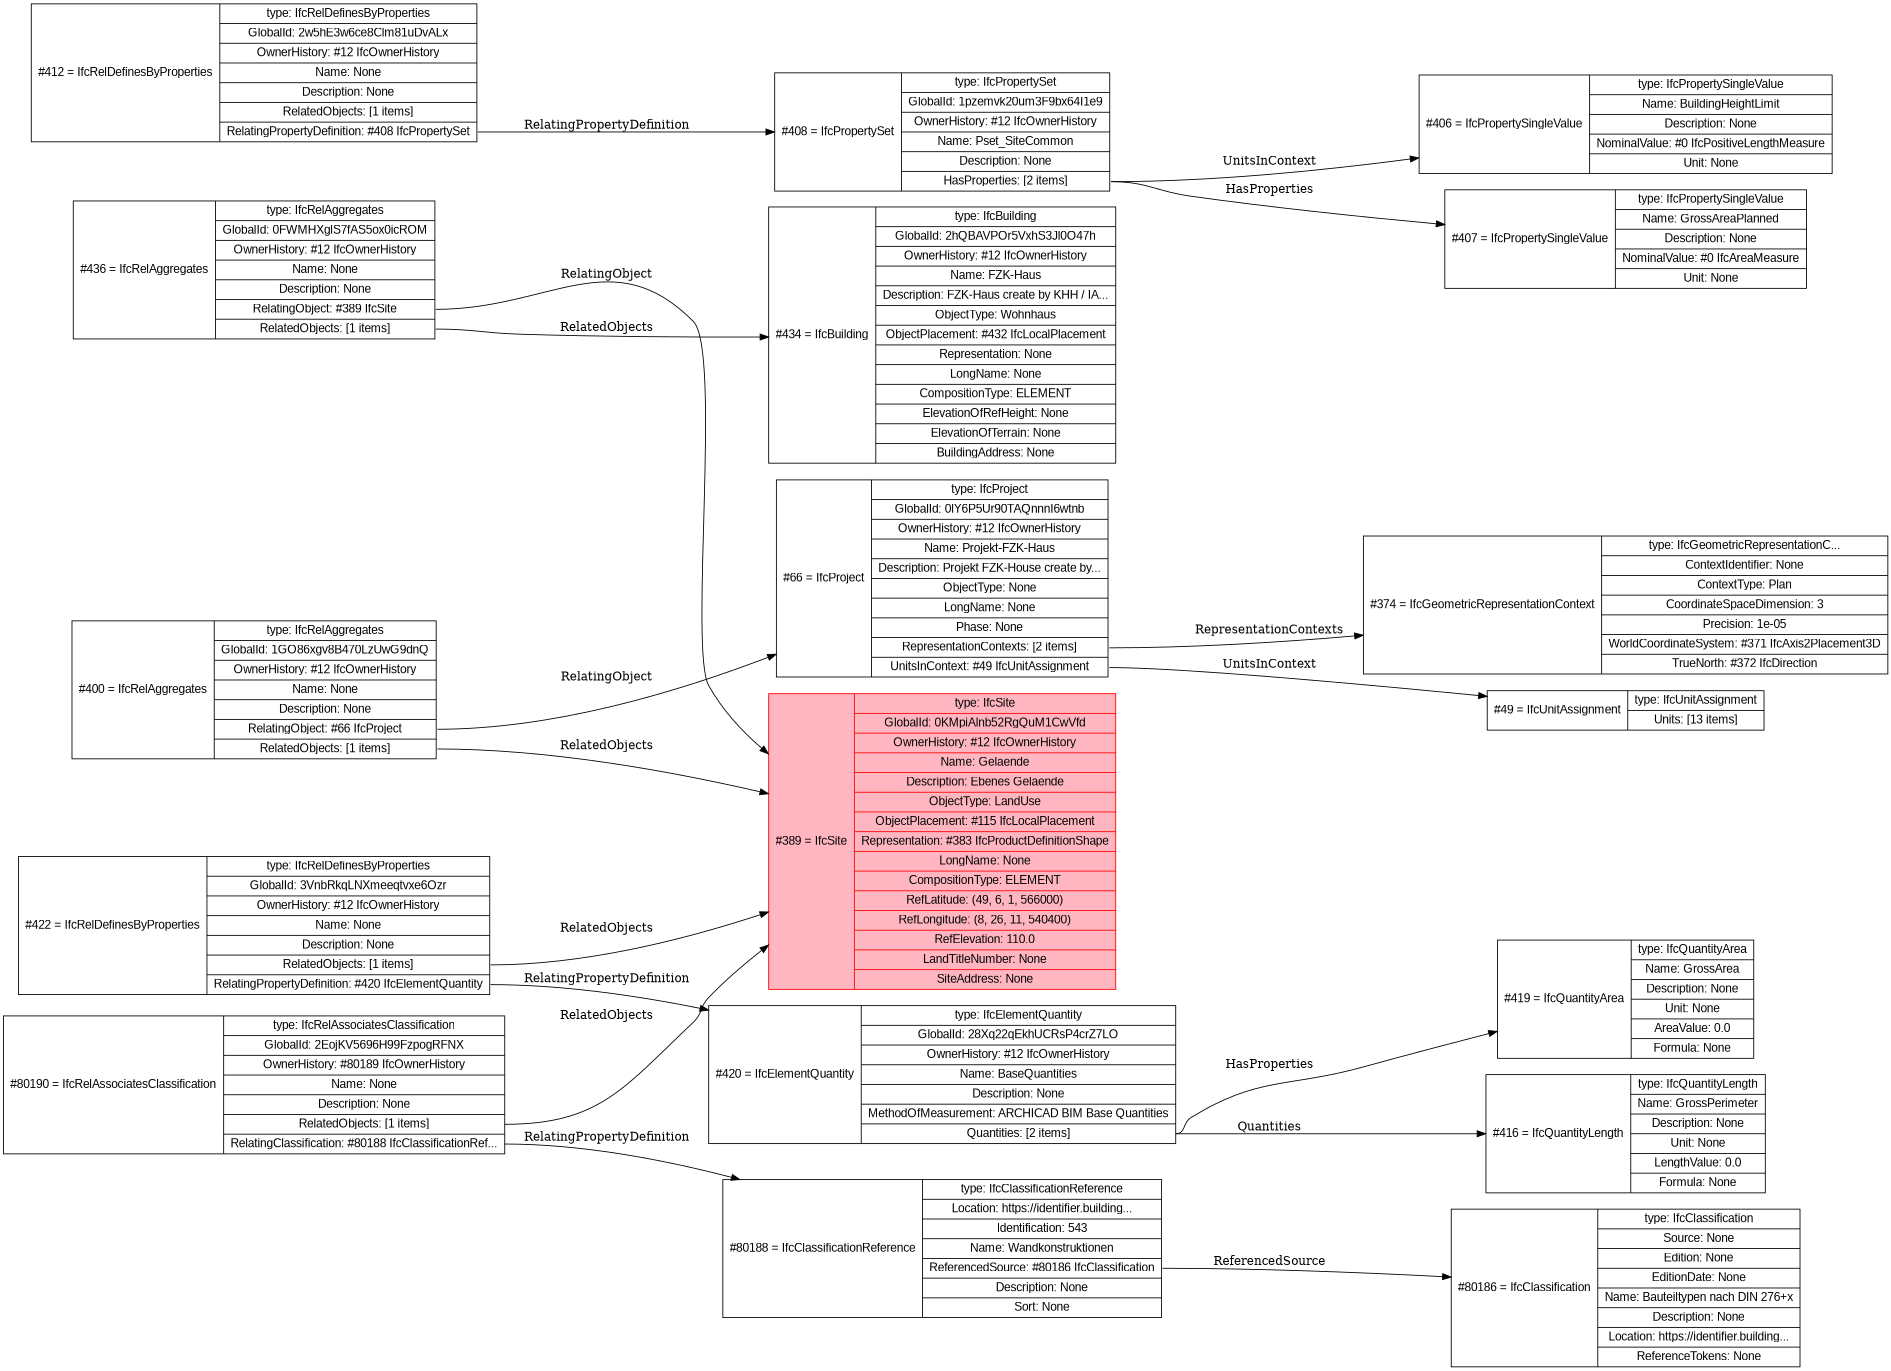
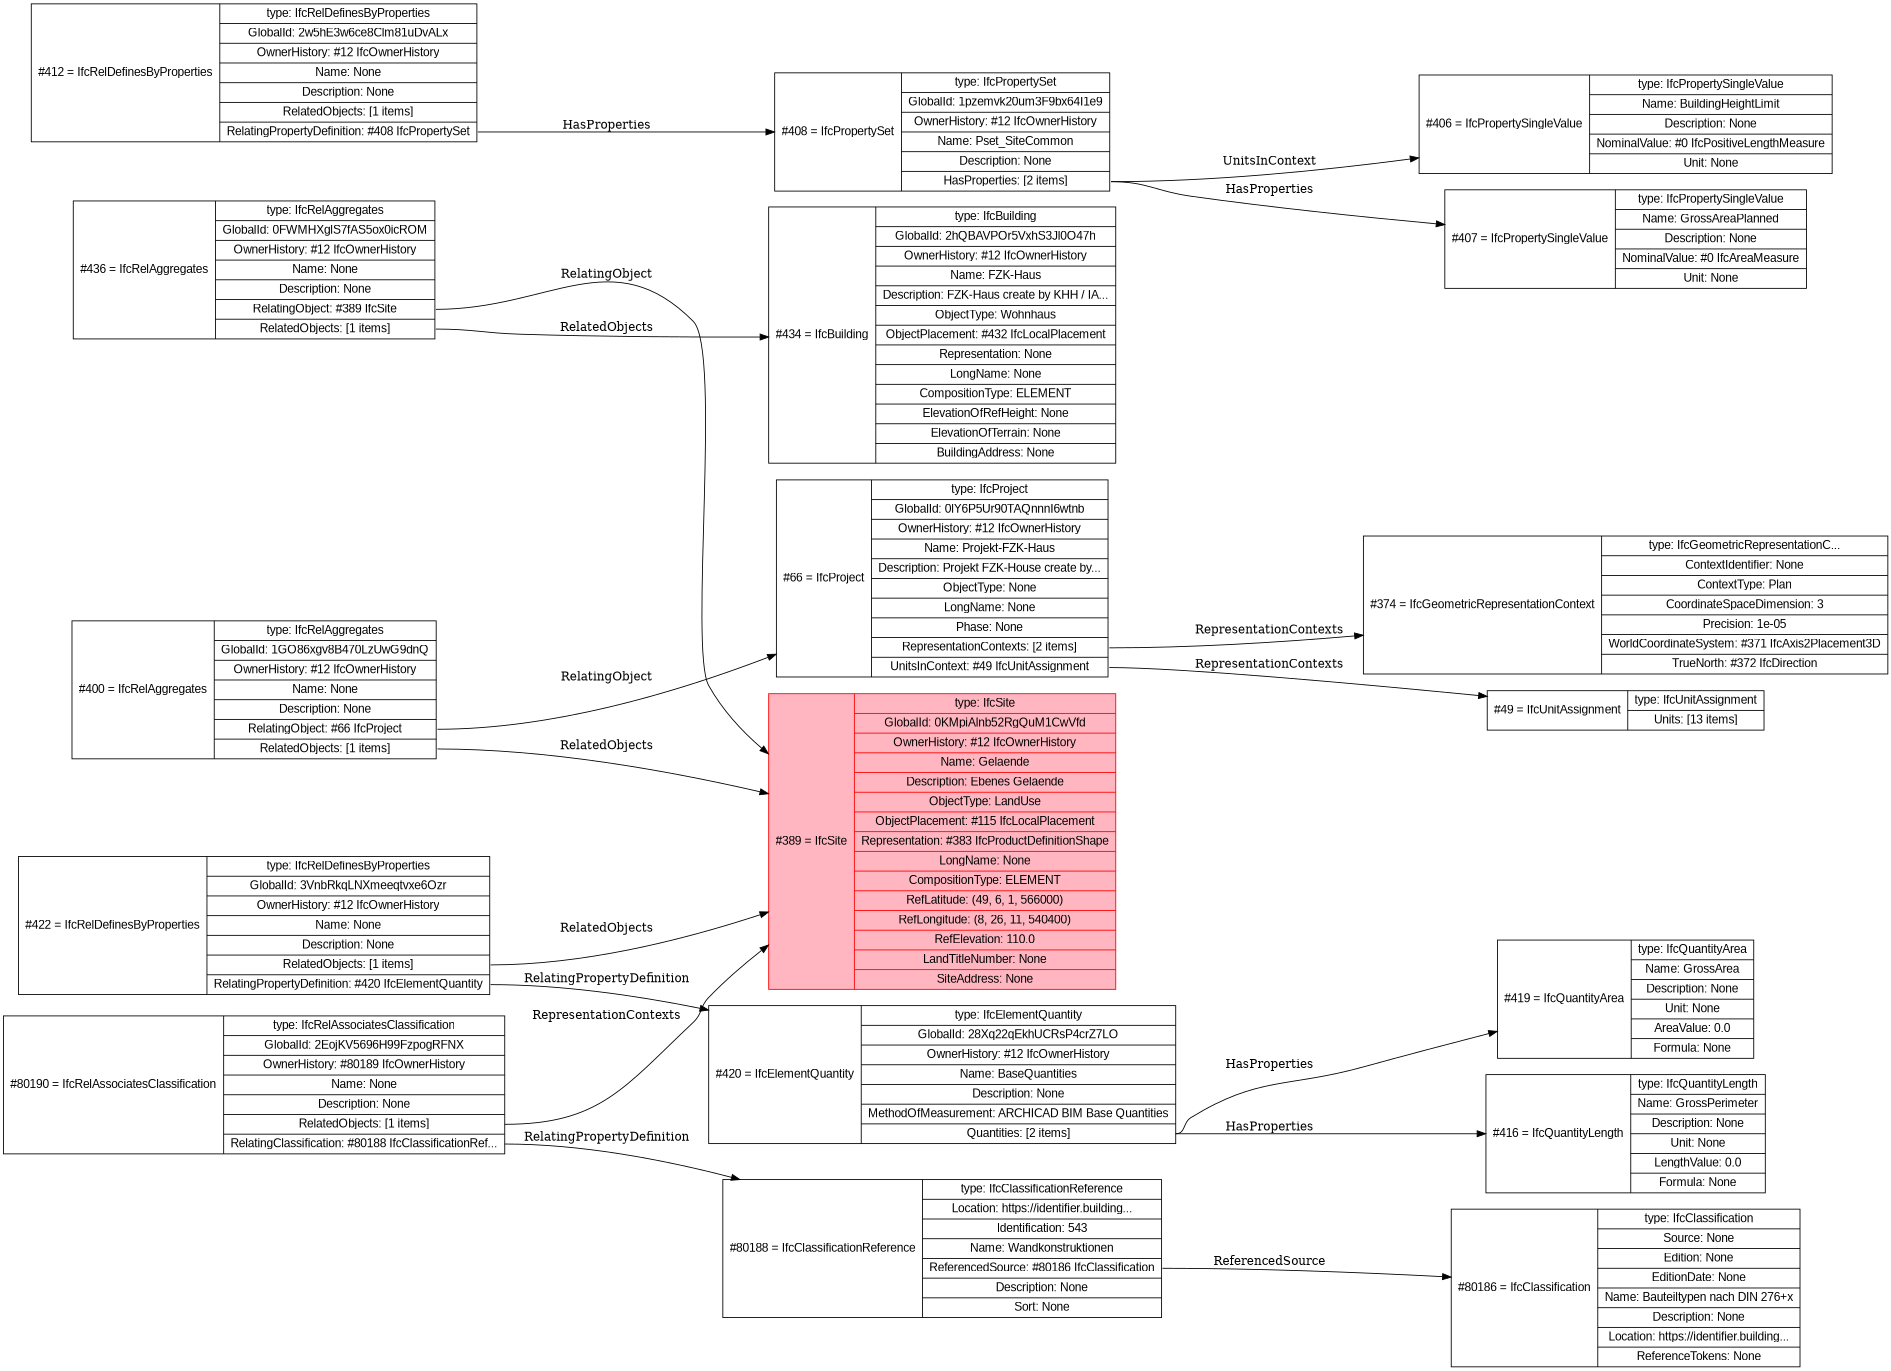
edge "#412 = IfcRelDefinesByProperties" -> "#408 = IfcPropertySet": label " RelatingPropertyDefinition " -> " HasProperties "
edge "#66 = IfcProject" -> "#49 = IfcUnitAssignment": label " UnitsInContext " -> " RepresentationContexts "
edge "#80190 = IfcRelAssociatesClassification" -> "#389 = IfcSite": label " RelatedObjects " -> " RepresentationContexts "
edge "#420 = IfcElementQuantity" -> "#416 = IfcQuantityLength": label " Quantities " -> " HasProperties "
